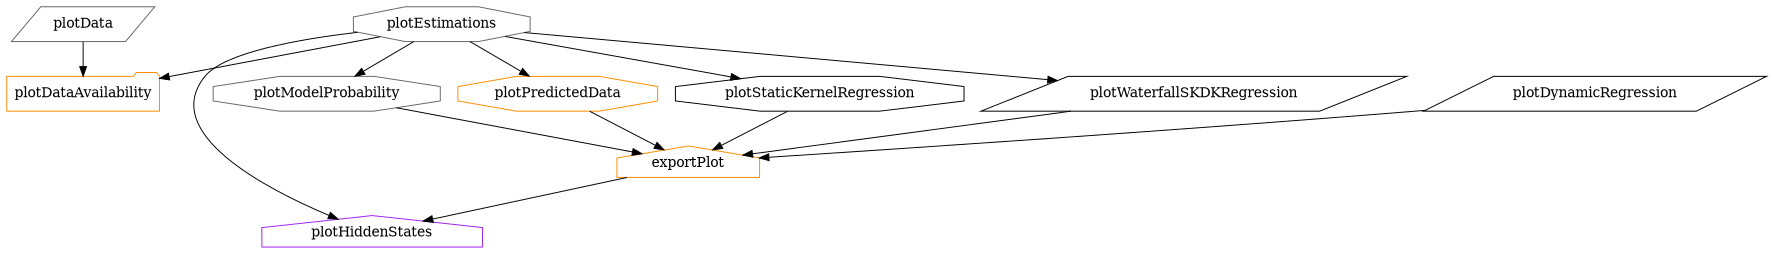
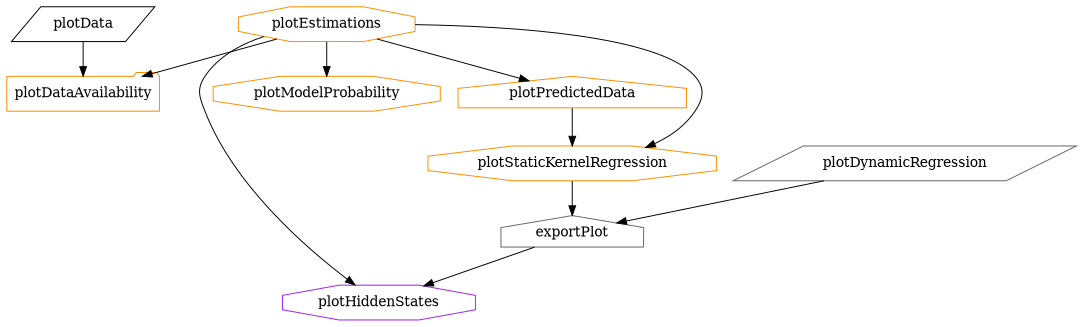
node "plotData": color gray40 -> black
node "plotEstimations": color gray40 -> darkorange
node "plotModelProbability": color gray40 -> darkorange
node "plotPredictedData": shape octagon -> house
node "plotStaticKernelRegression": color black -> darkorange
node "plotWaterfallSKDKRegression": removed
node "plotDynamicRegression": color black -> gray40
edge "plotPredictedData" -> "exportPlot": now "plotPredictedData" -> "plotStaticKernelRegression"
edge "plotModelProbability" -> "exportPlot": removed
node "exportPlot": color darkorange -> gray40
node "plotHiddenStates": shape house -> octagon
